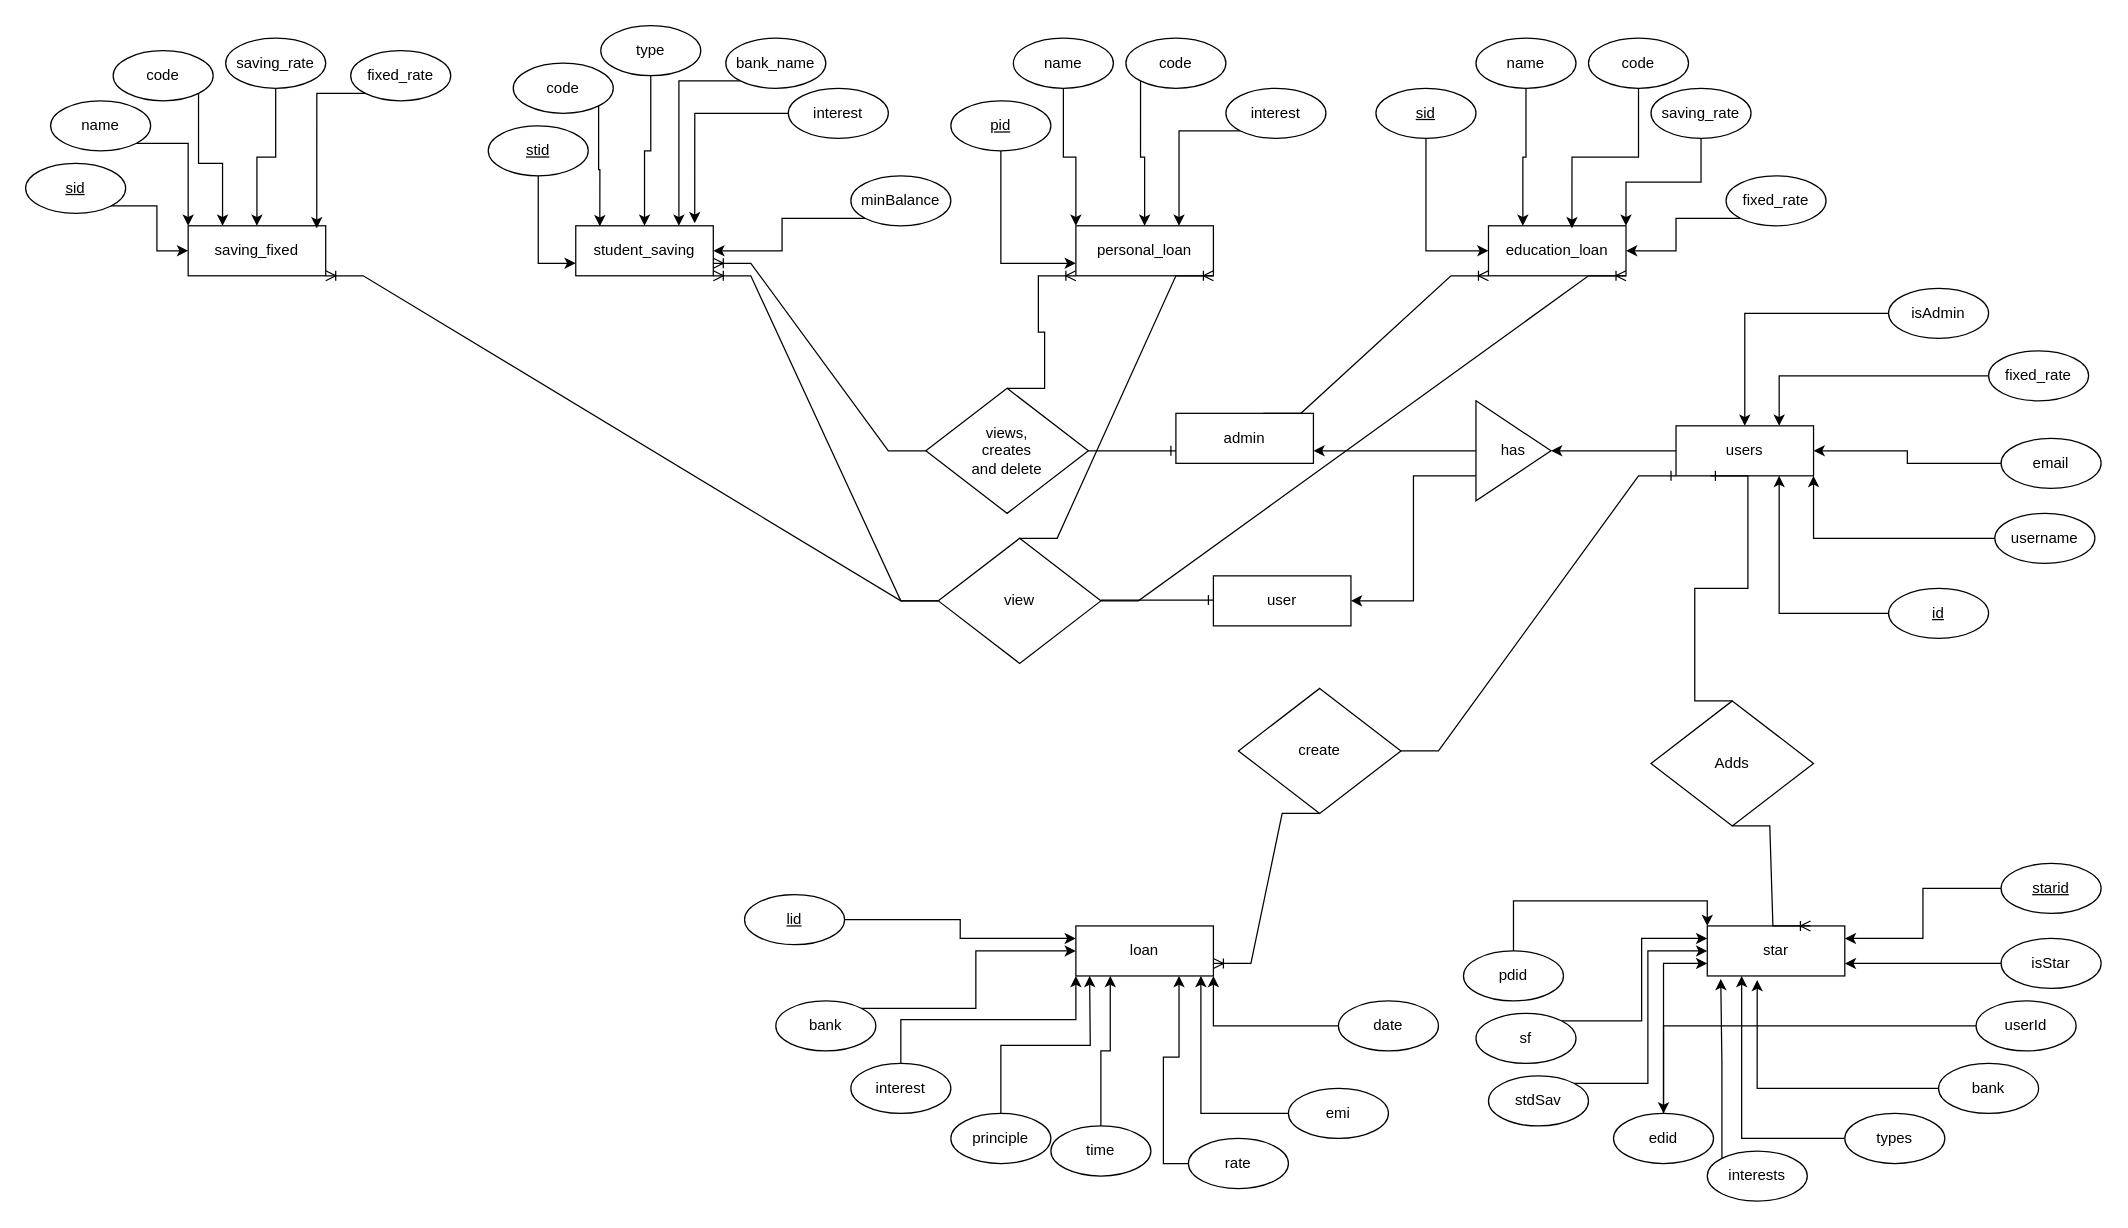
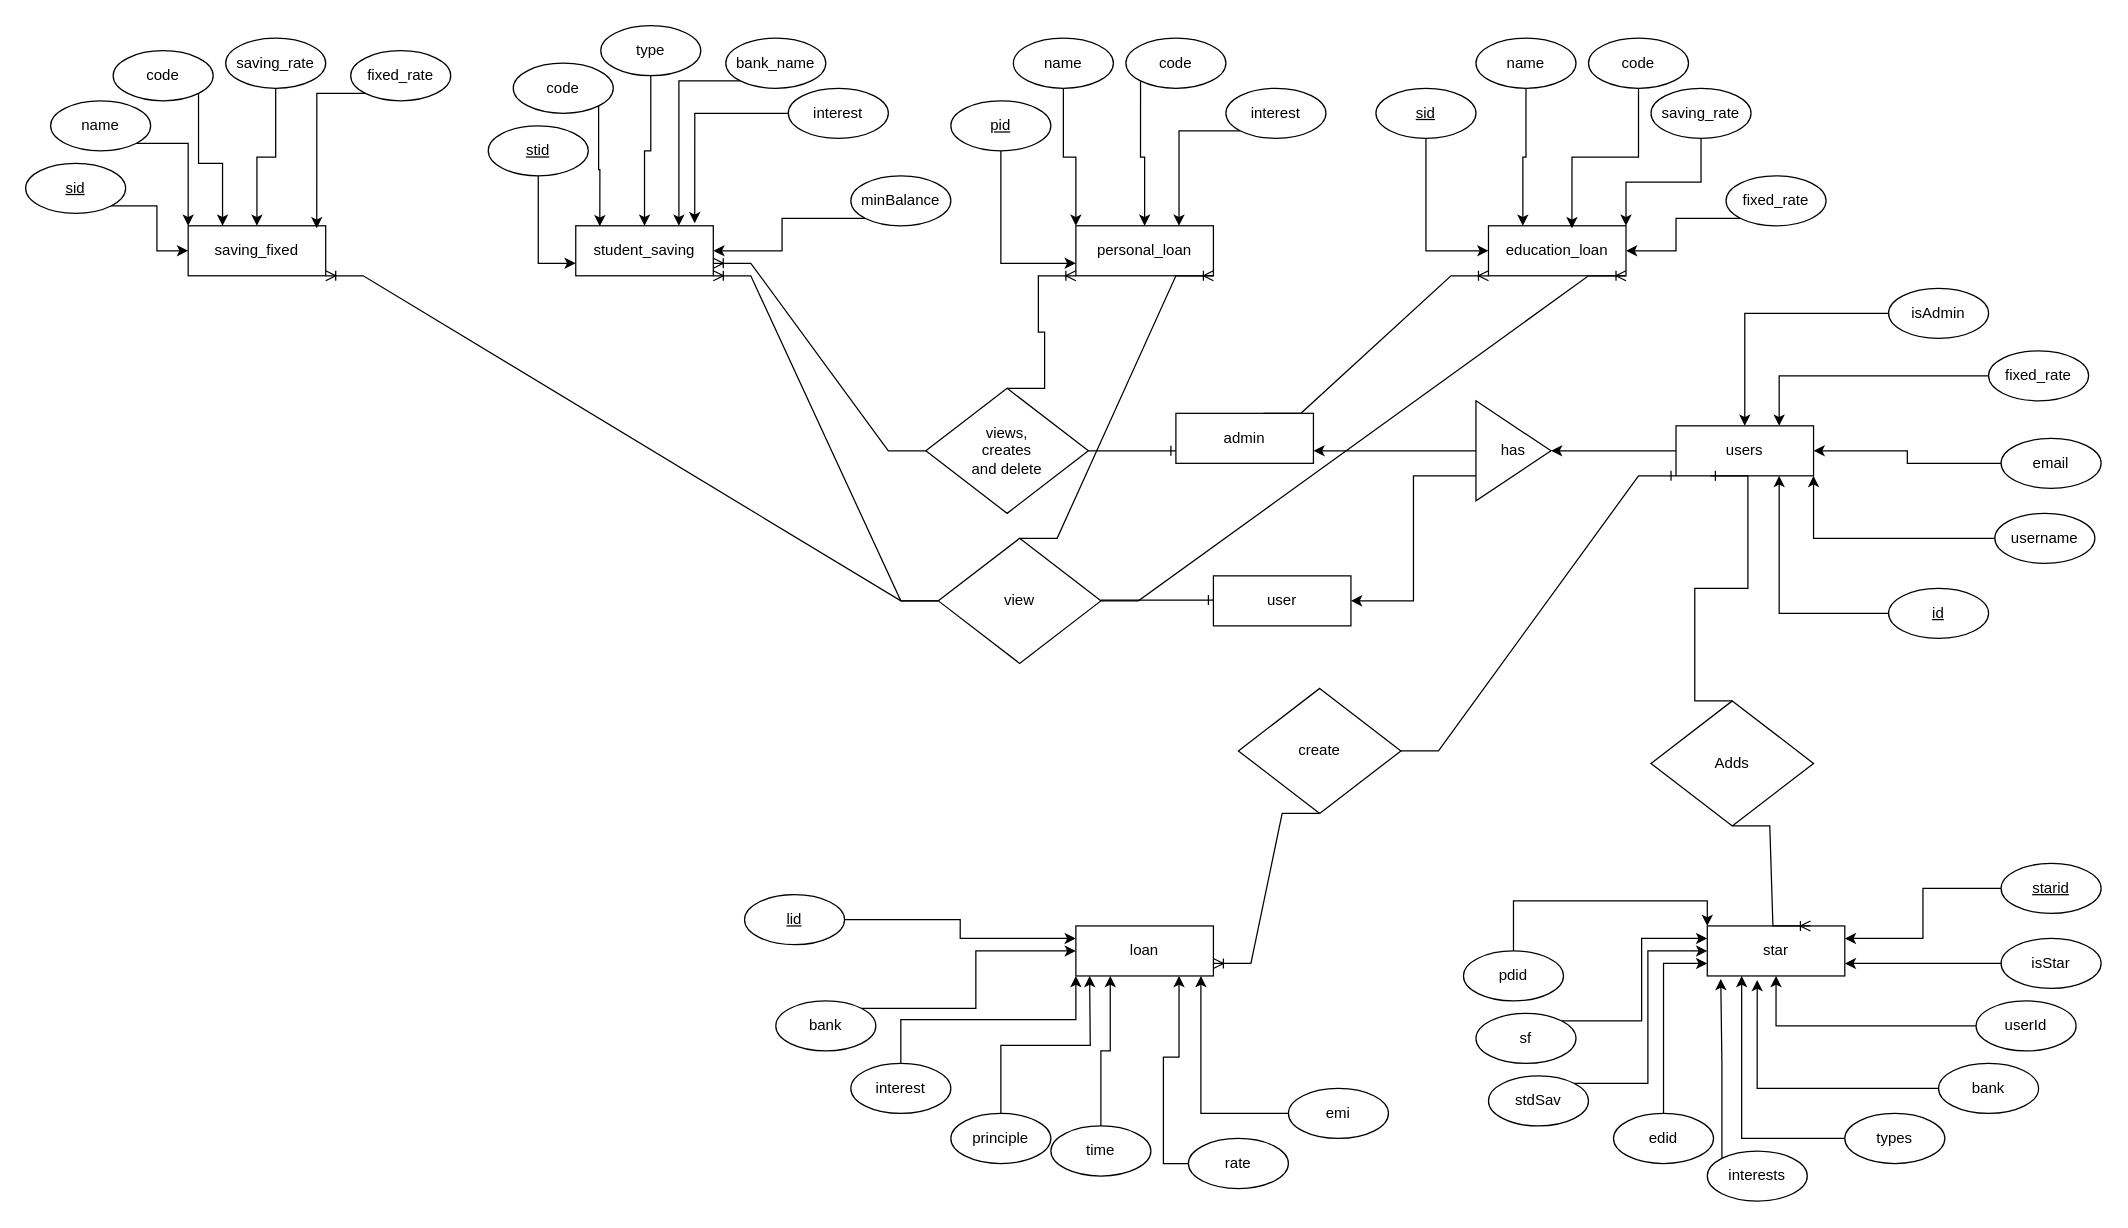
edge "date" -> "loan": removed
node "date": removed
edge "userId" -> "edid": now "userId" -> "star"
